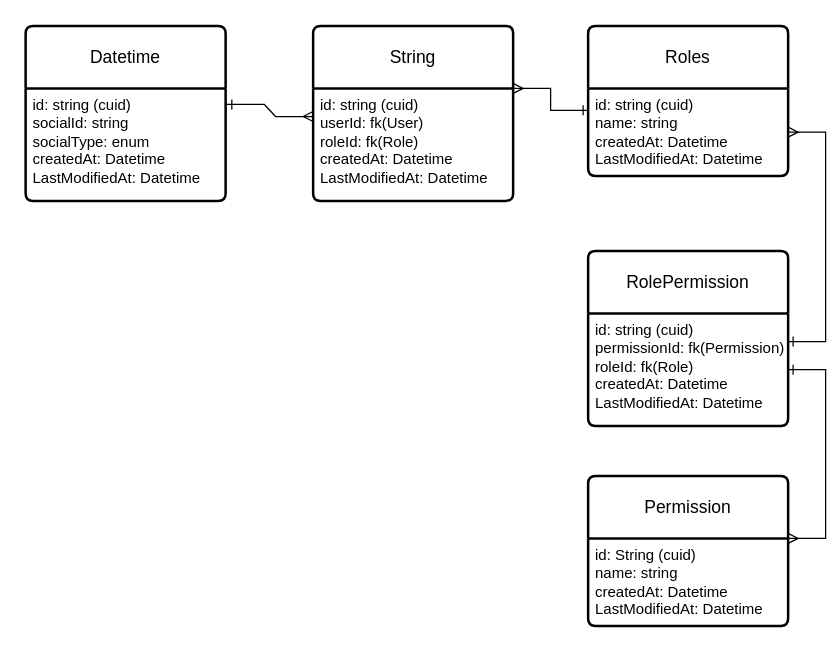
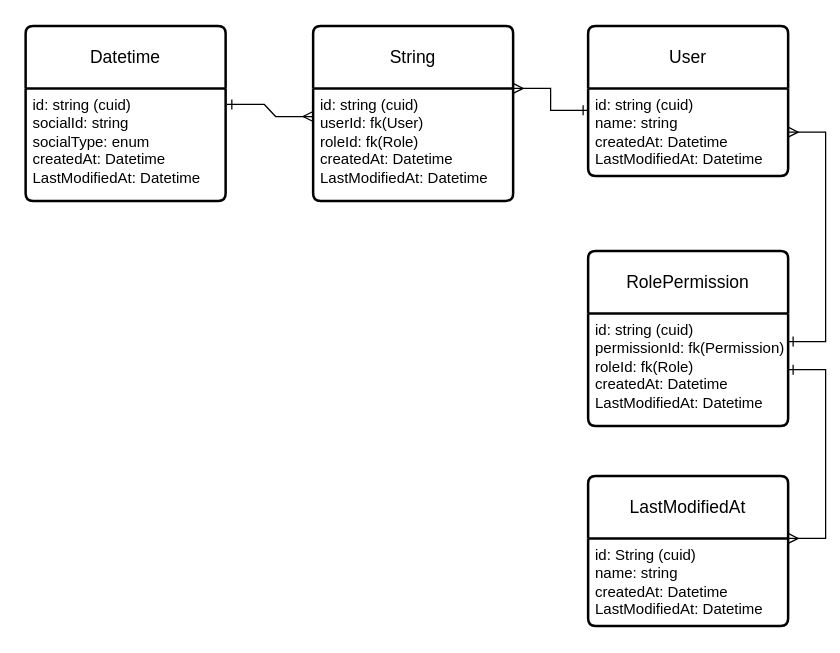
node "Roles": label "Roles" -> "User"
node "Permission": label "Permission" -> "LastModifiedAt"
